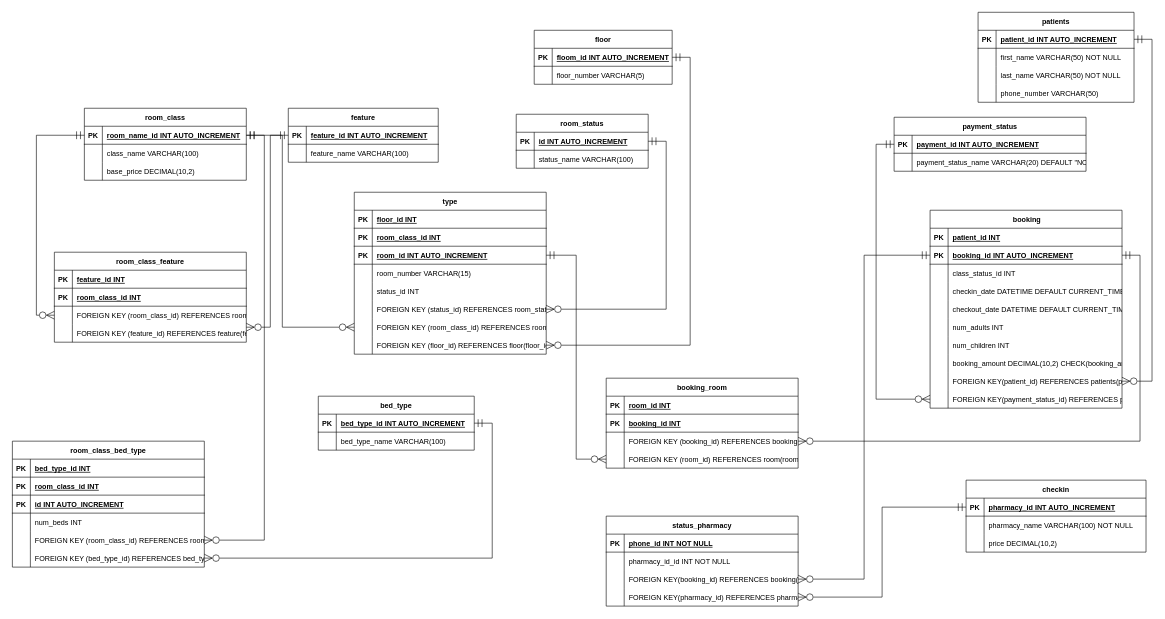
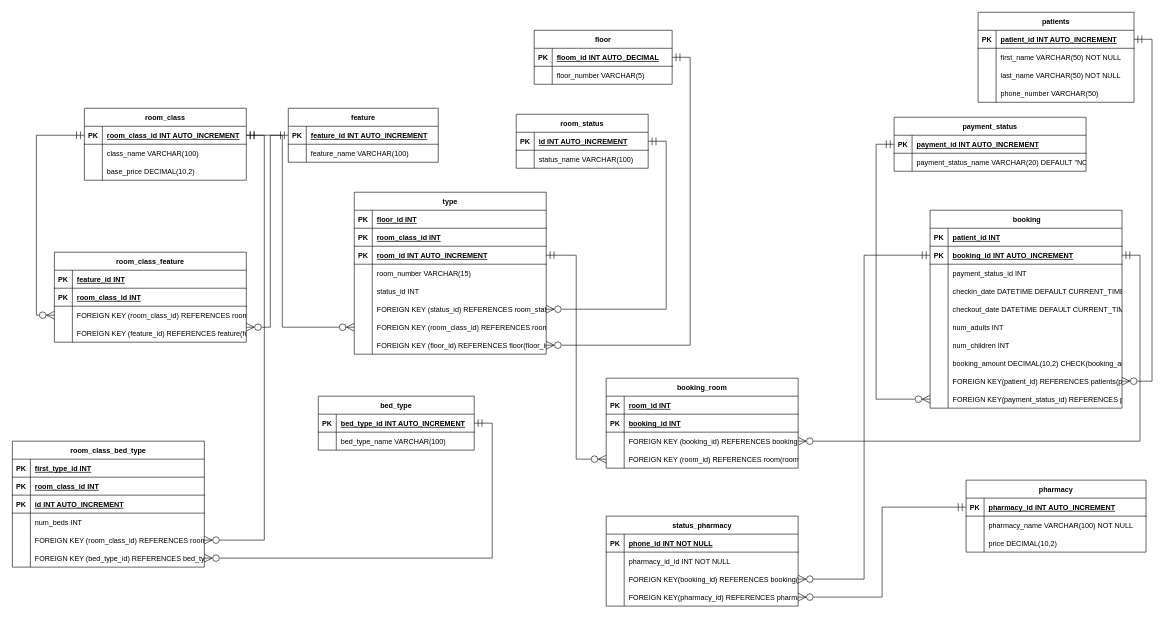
node "floom_id INT AUTO_INCREMENT": label "floom_id INT AUTO_INCREMENT" -> "floom_id INT AUTO_DECIMAL"
node "room_name_id INT AUTO_INCREMENT": label "room_name_id INT AUTO_INCREMENT" -> "room_class_id INT AUTO_INCREMENT"
node "class_status_id INT": label "class_status_id INT" -> "payment_status_id INT"
node "bed_type_id INT": label "bed_type_id INT" -> "first_type_id INT"
node "checkin": label "checkin" -> "pharmacy"
